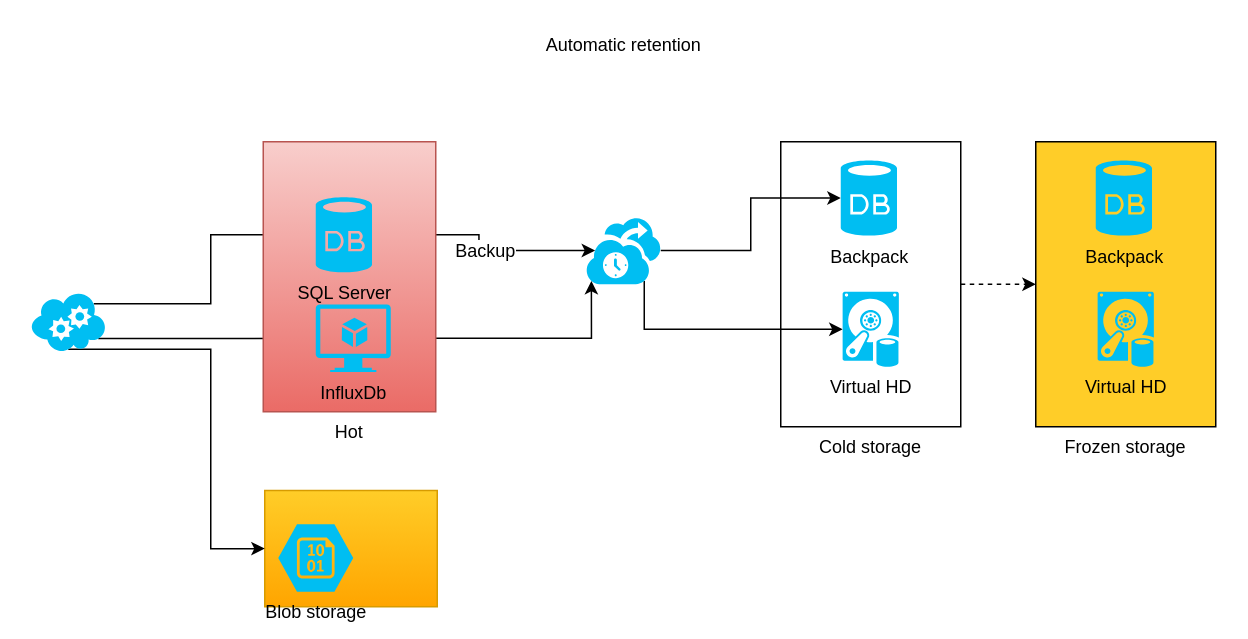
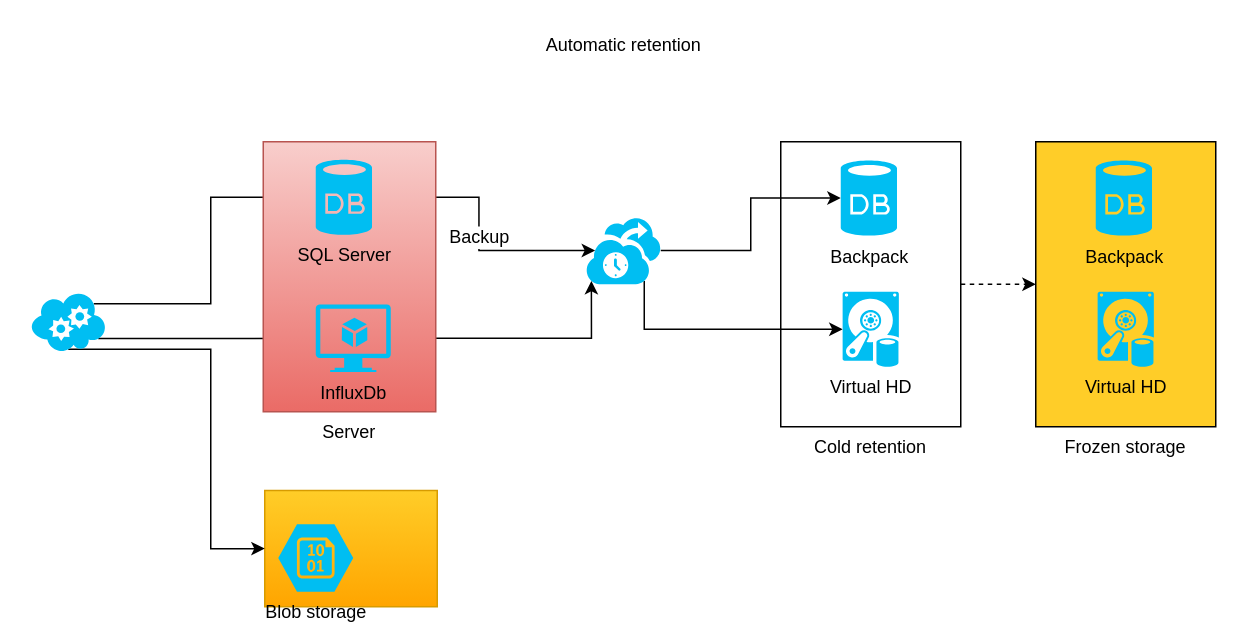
node "SQL Server": moved (344, 235) -> (344, 197)
node "Hot": label "Hot" -> "Server"
node "Cold storage": label "Cold storage" -> "Cold retention"
